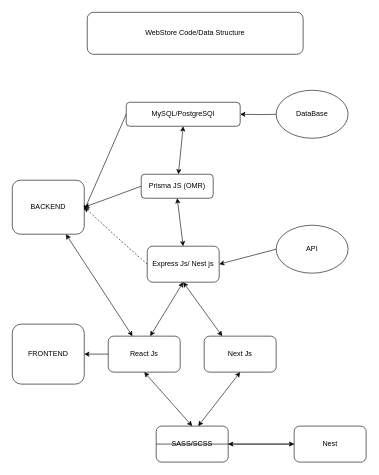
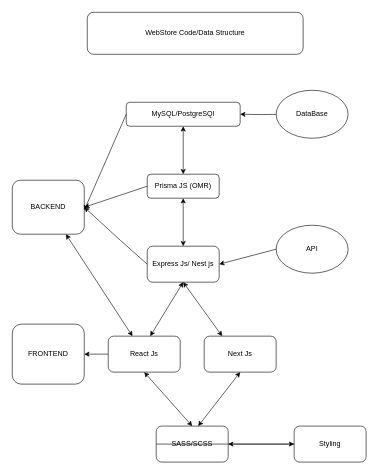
node "Prisma JS (OMR)": moved (177, 186) -> (183, 186)
edge "Express Js/ Nest js" -> "BACKEND": style dashed -> solid
node "Nest": label "Nest" -> "Styling"
